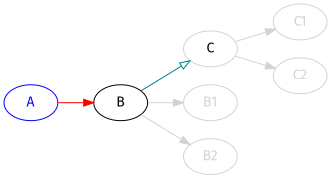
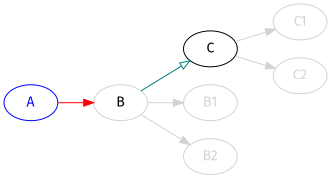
node "C": color lightgrey -> black
node "B": color black -> lightgrey
